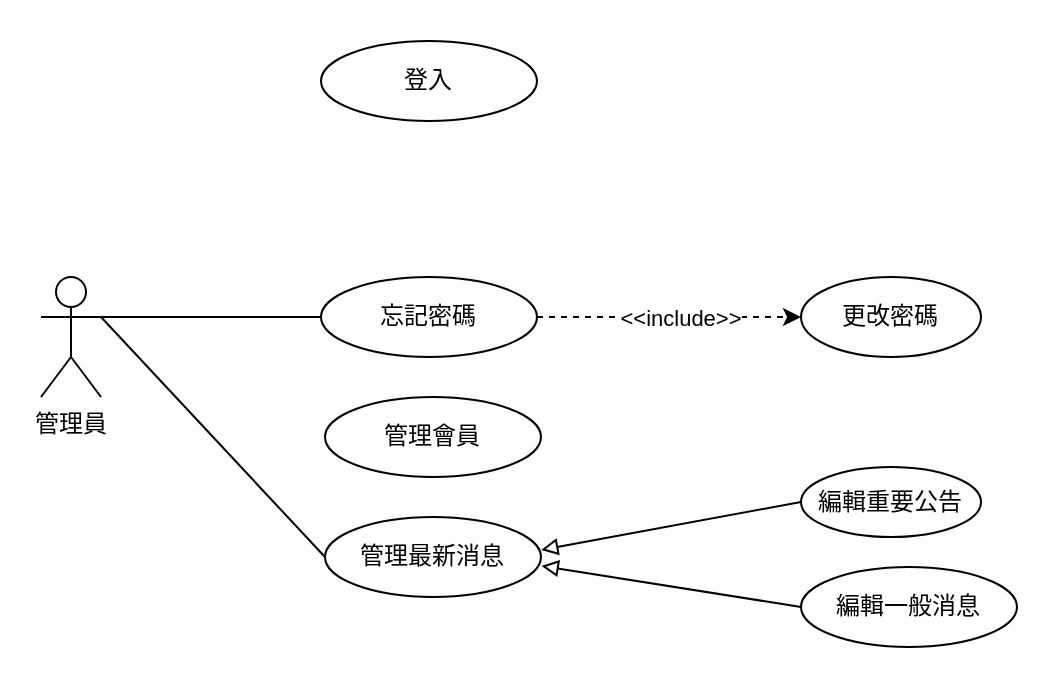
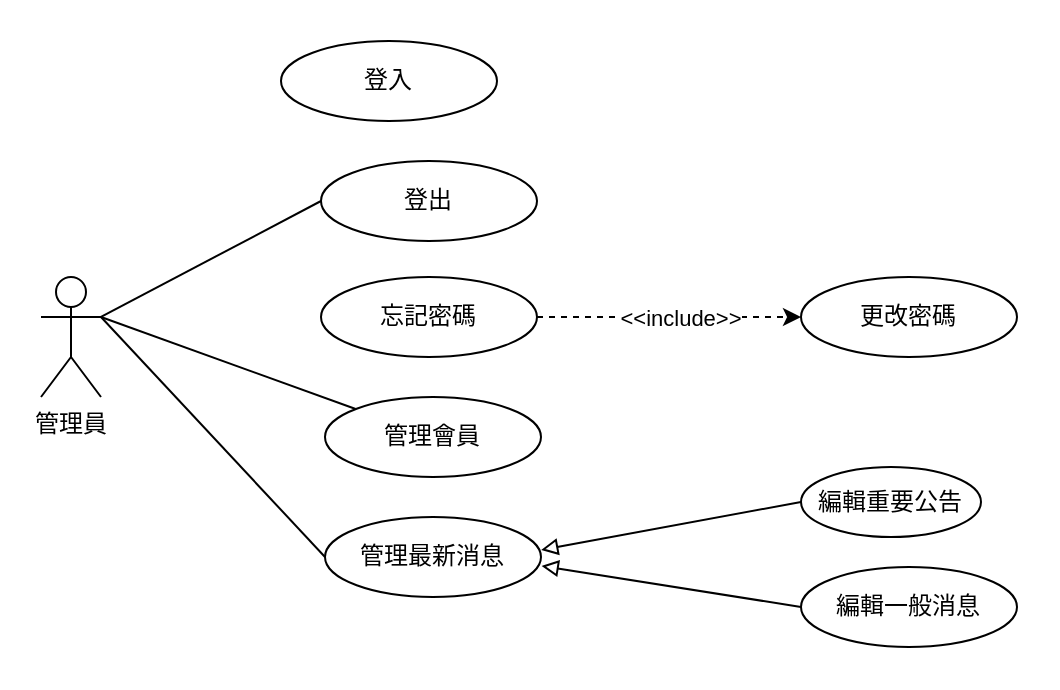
node "登入": moved (429, 81) -> (389, 81)
node "登出": added
edge "登出" -- "管理員": added
edge "忘記密碼" -- "管理員": now "管理會員" -- "管理員"
node "更改密碼": size 180x80 -> 216x80
